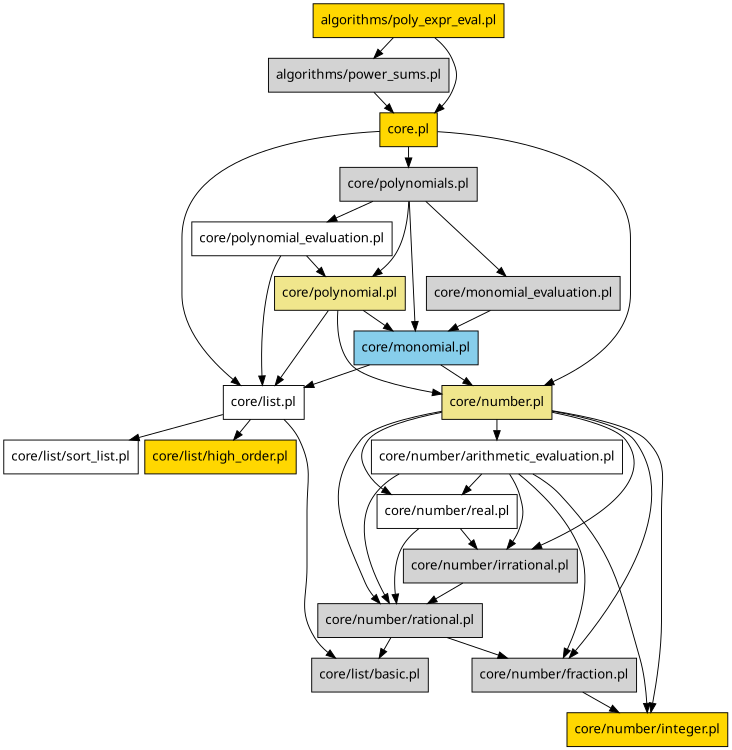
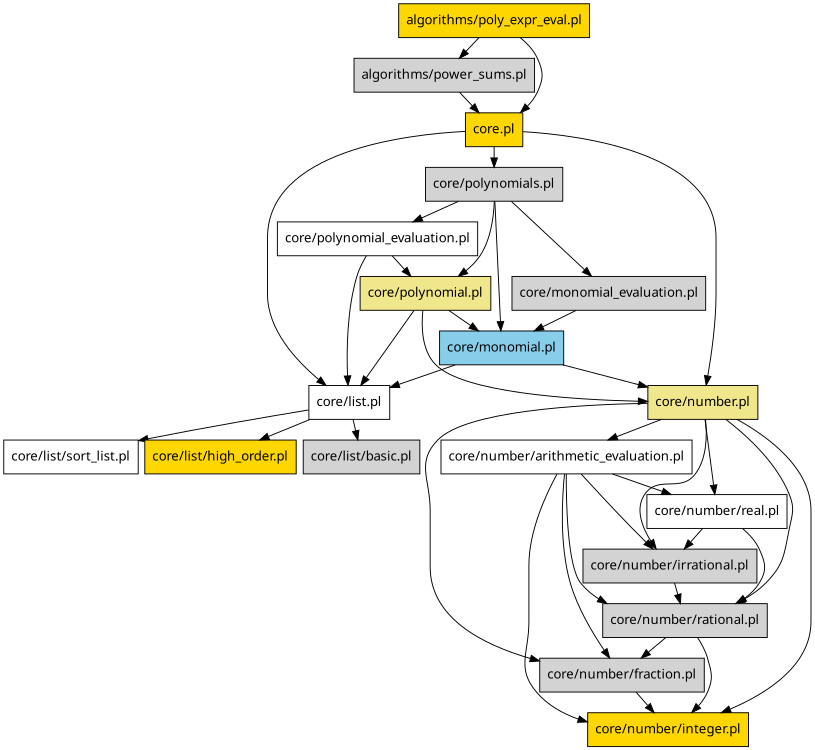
edge "core/number/rational.pl" -> "core/list/basic.pl": now "core/number/rational.pl" -> "core/number/integer.pl"
